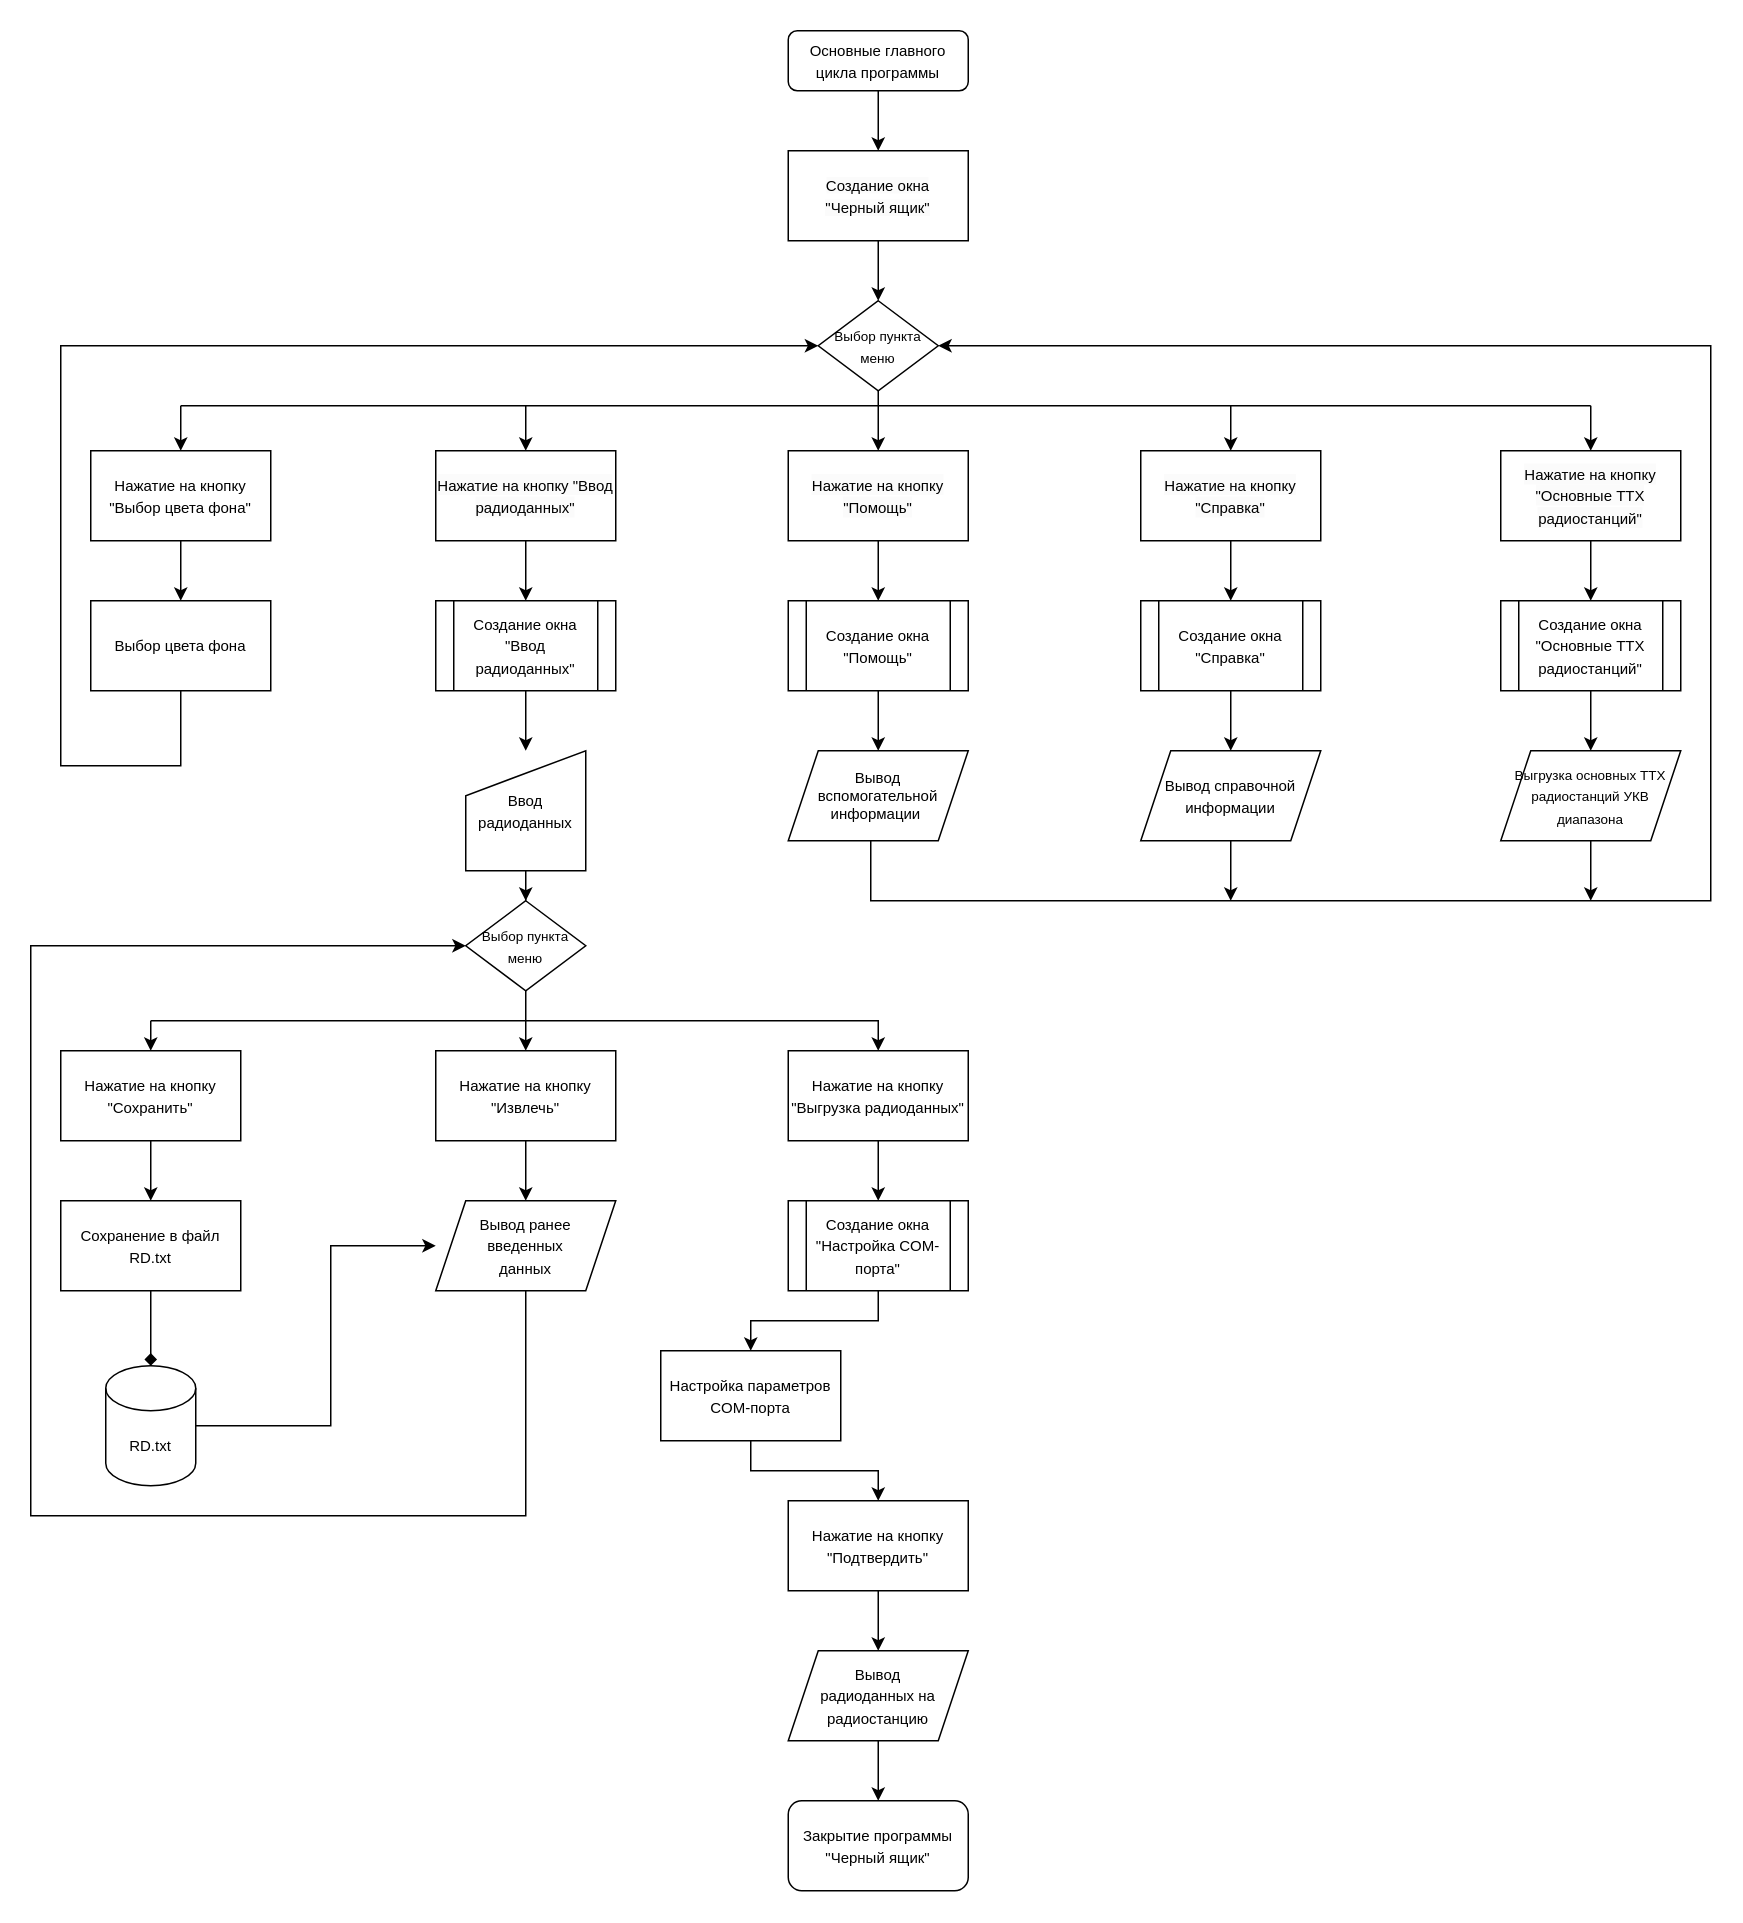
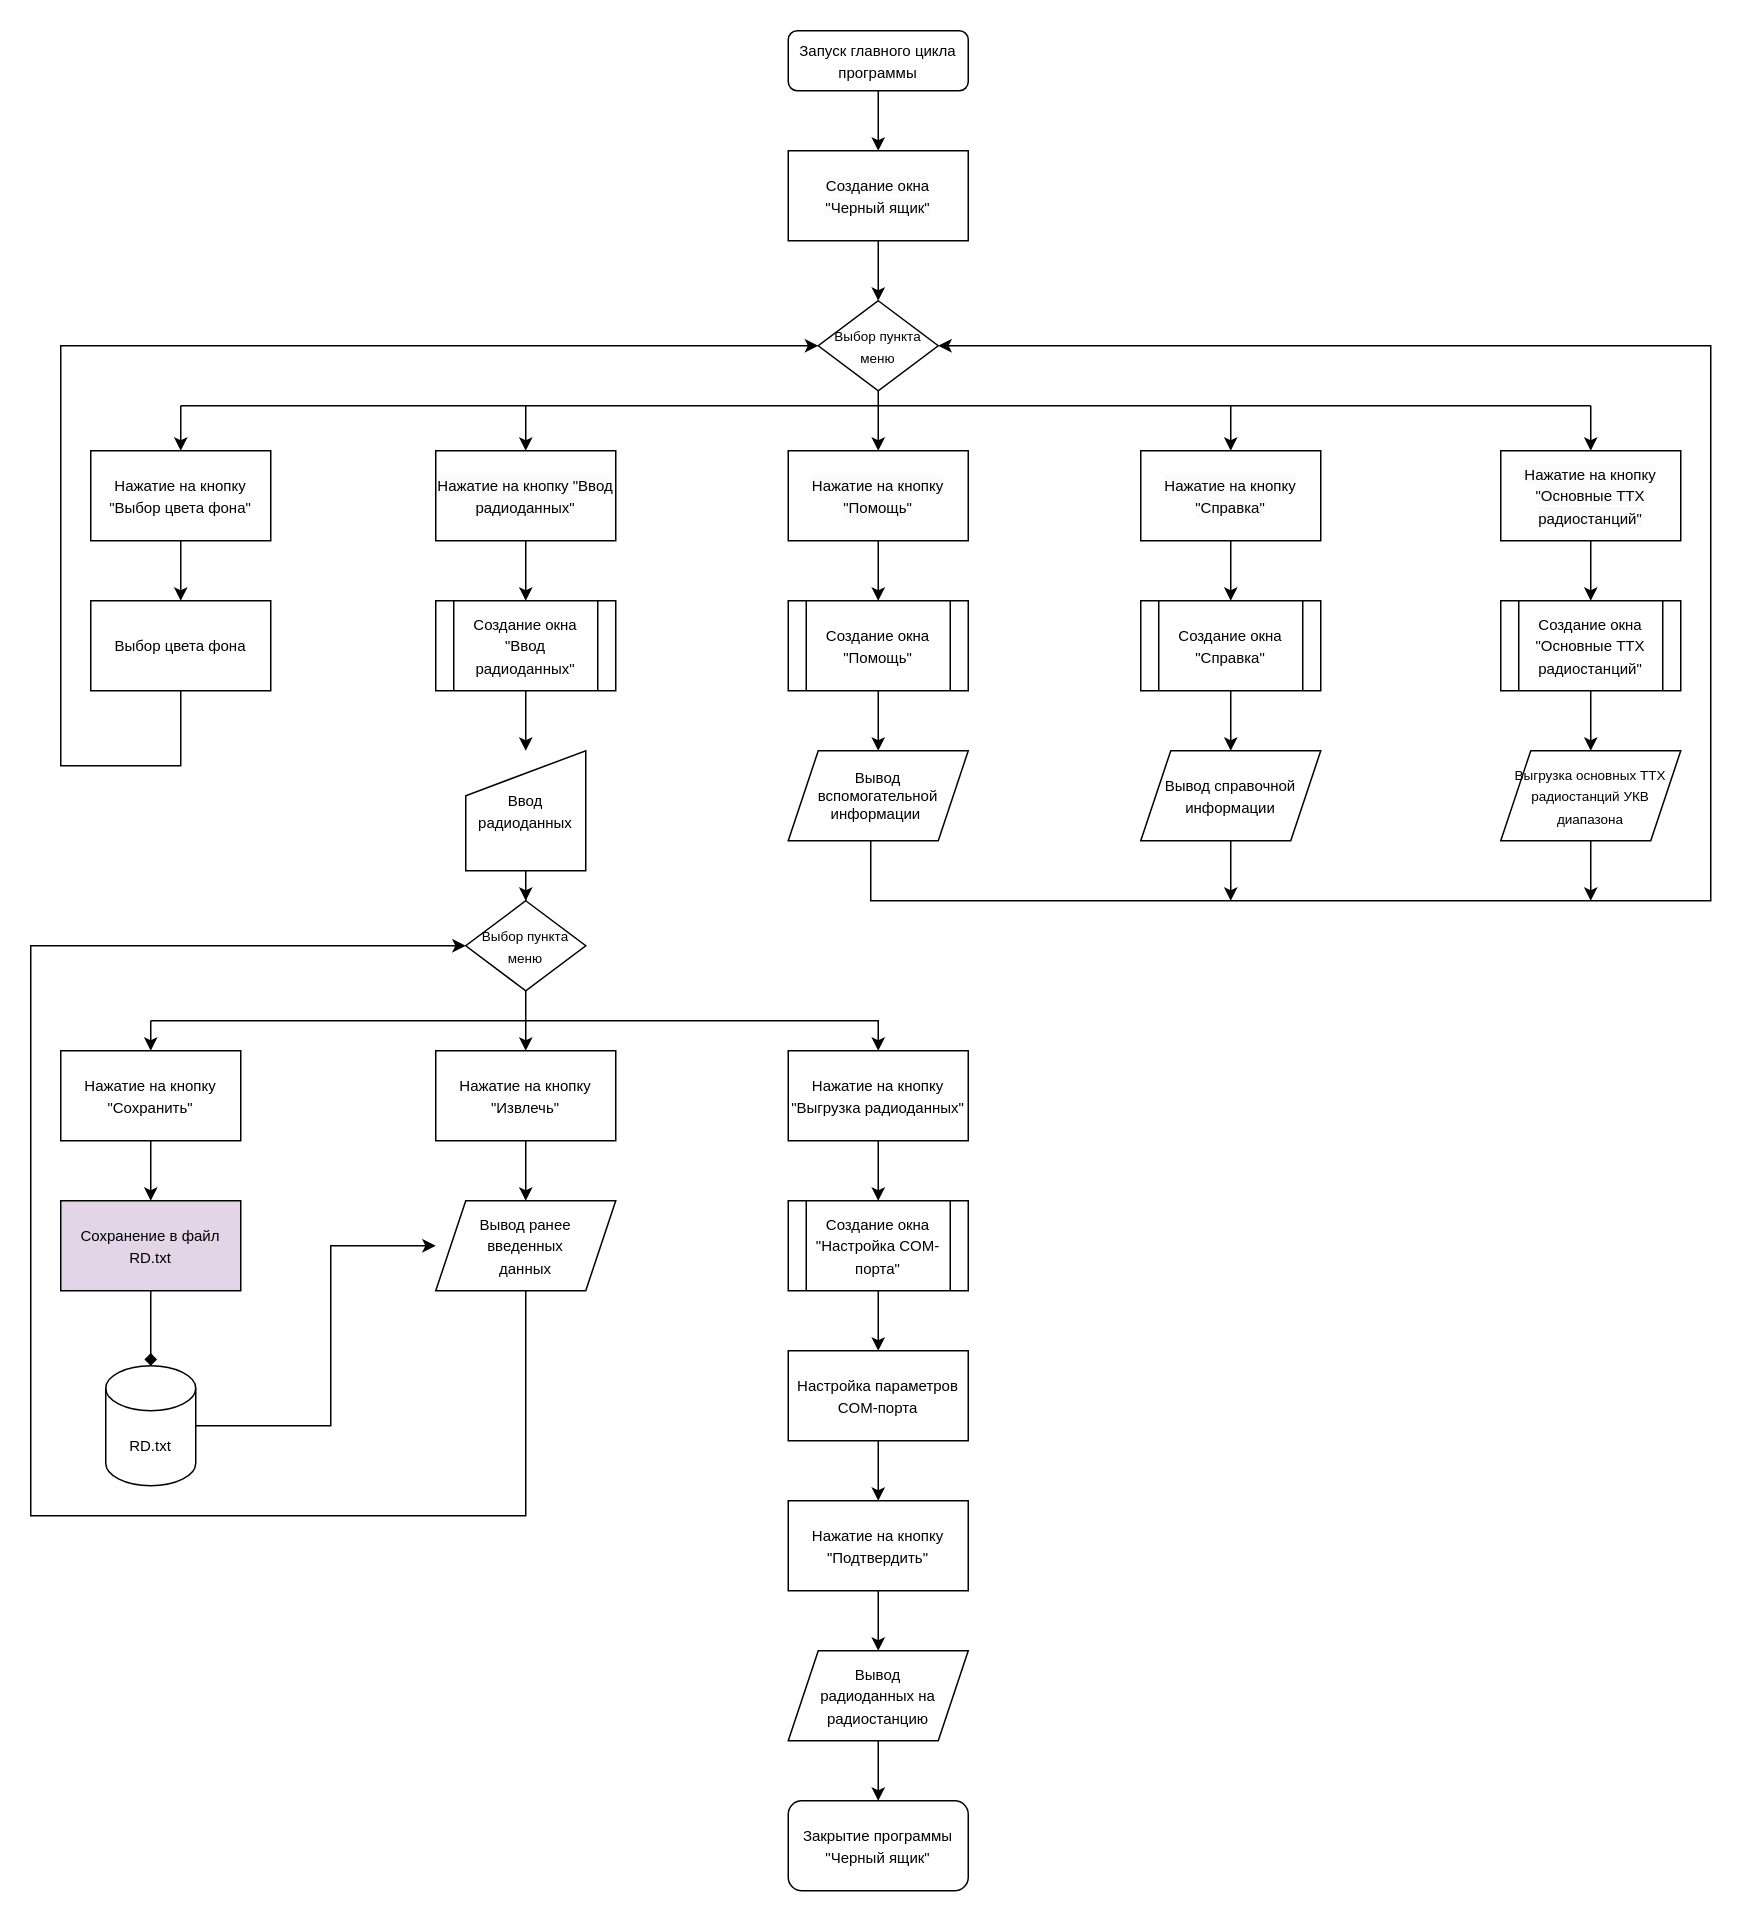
node "Основные главного цикла программы": label "Основные главного цикла программы" -> "Запуск главного цикла программы"
node "Сохранение в файл RD.txt": fillcolor #ffffff -> #e1d5e7
node "Настройка параметров COM-порта": moved (751, 1396) -> (878, 1396)
